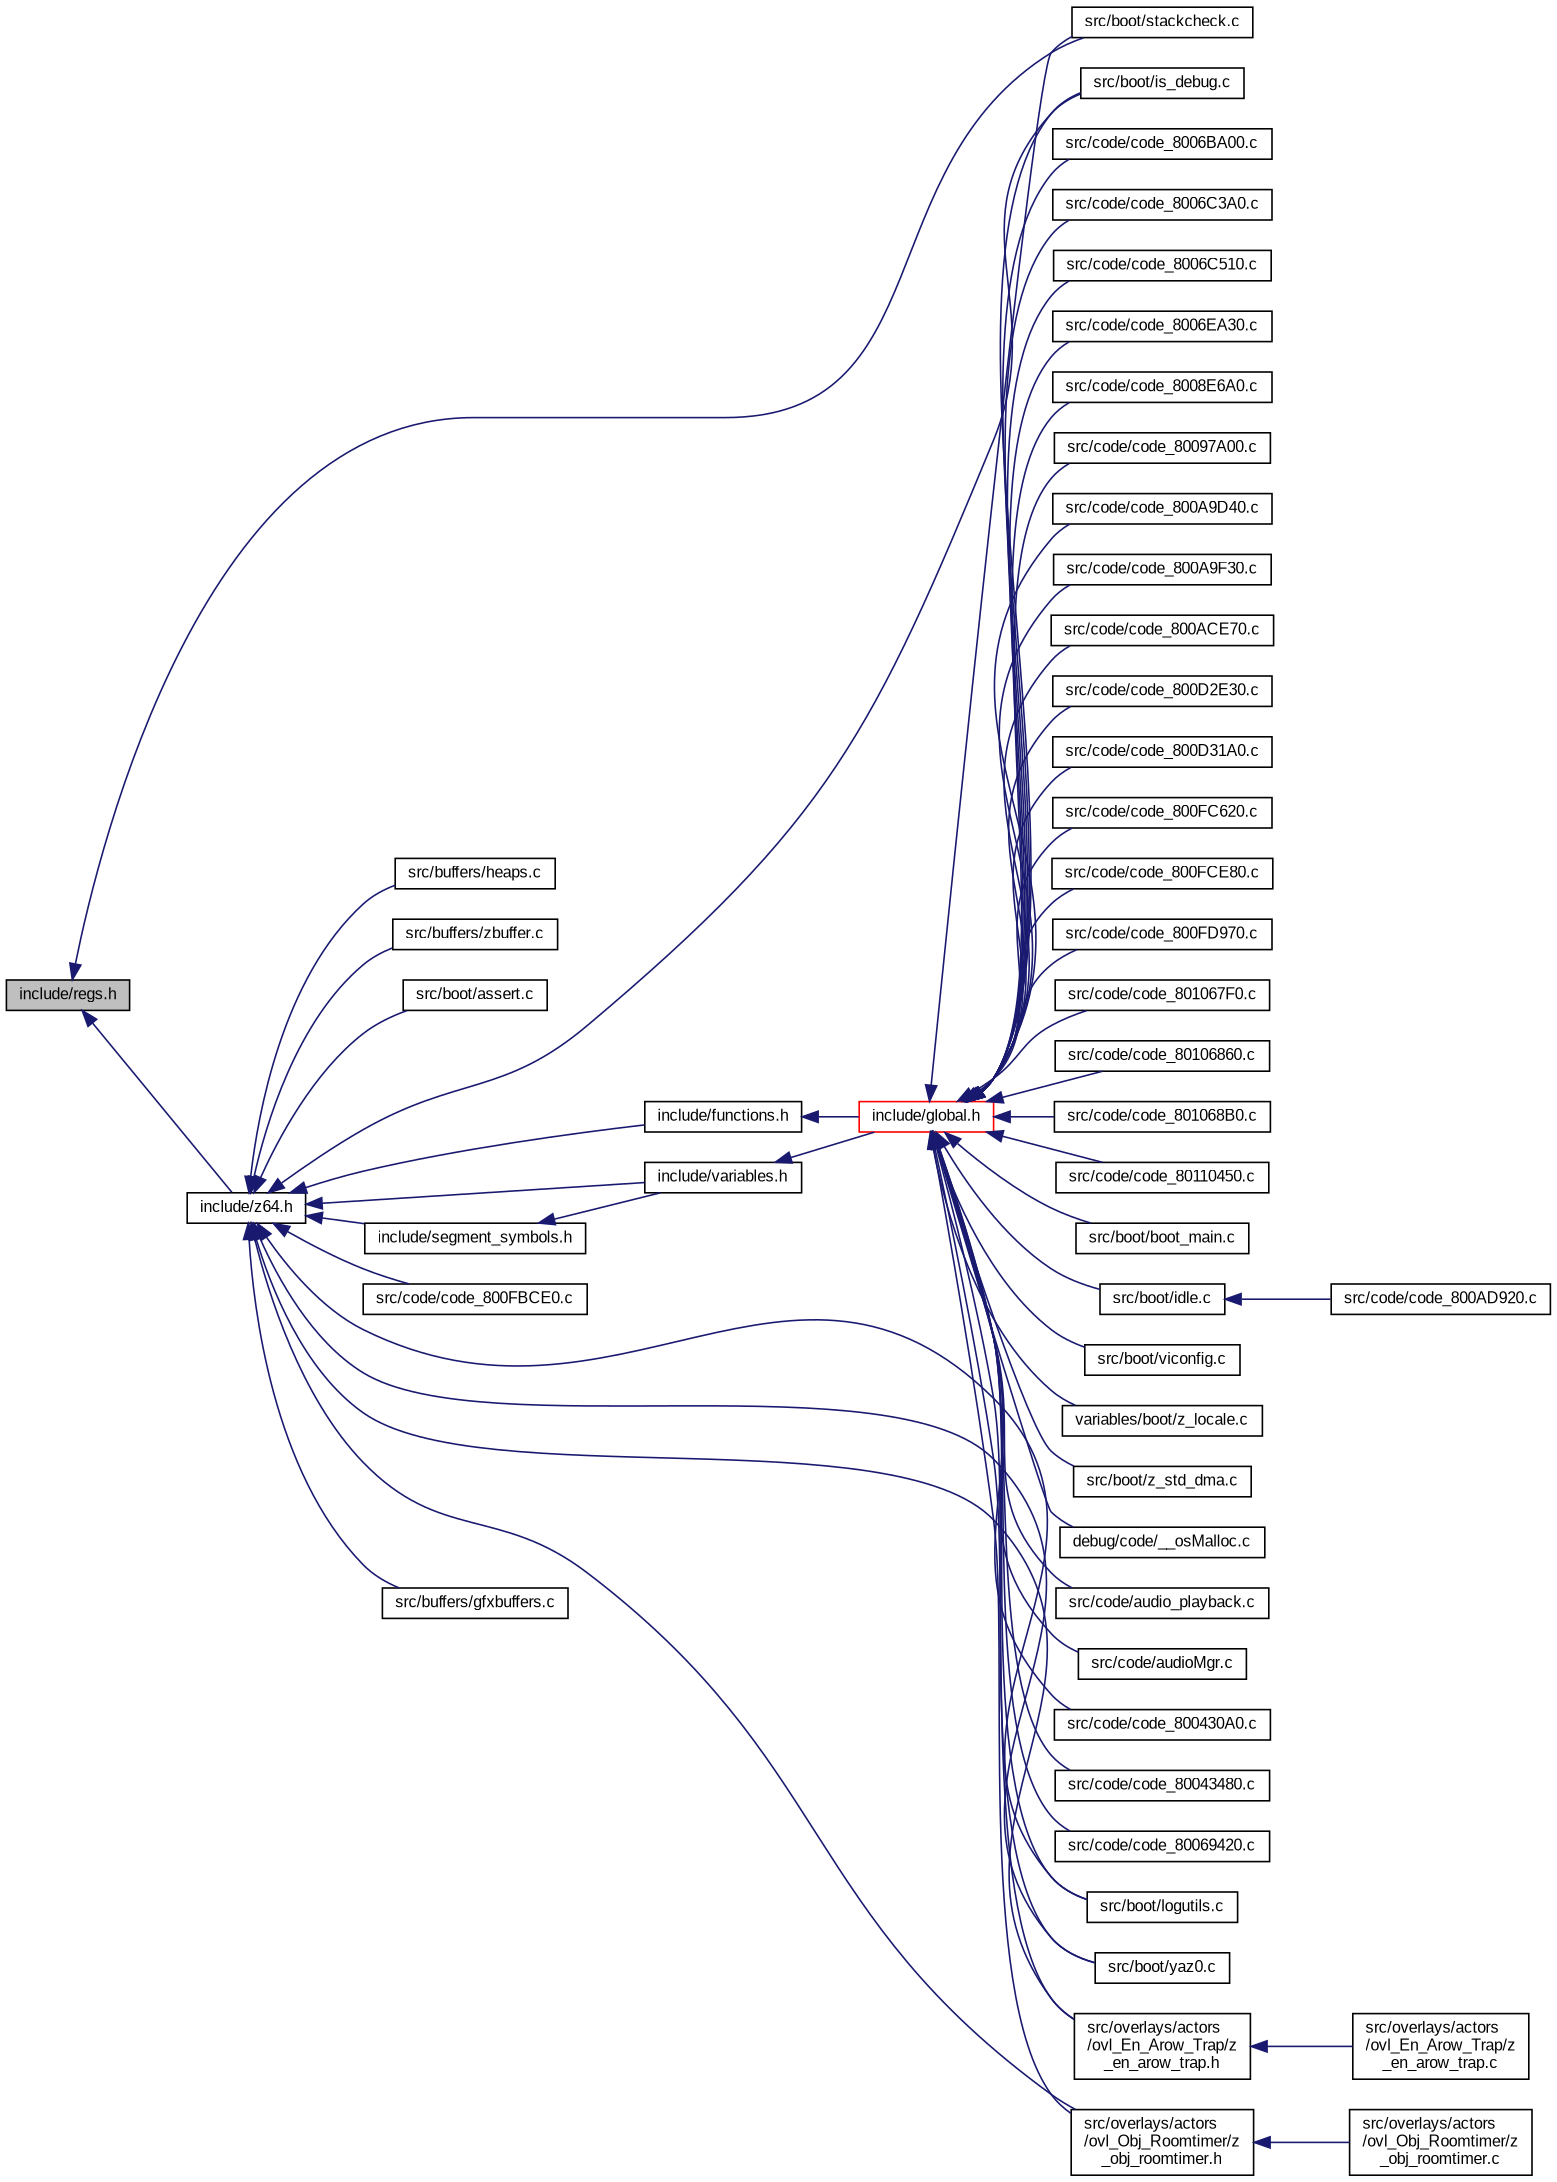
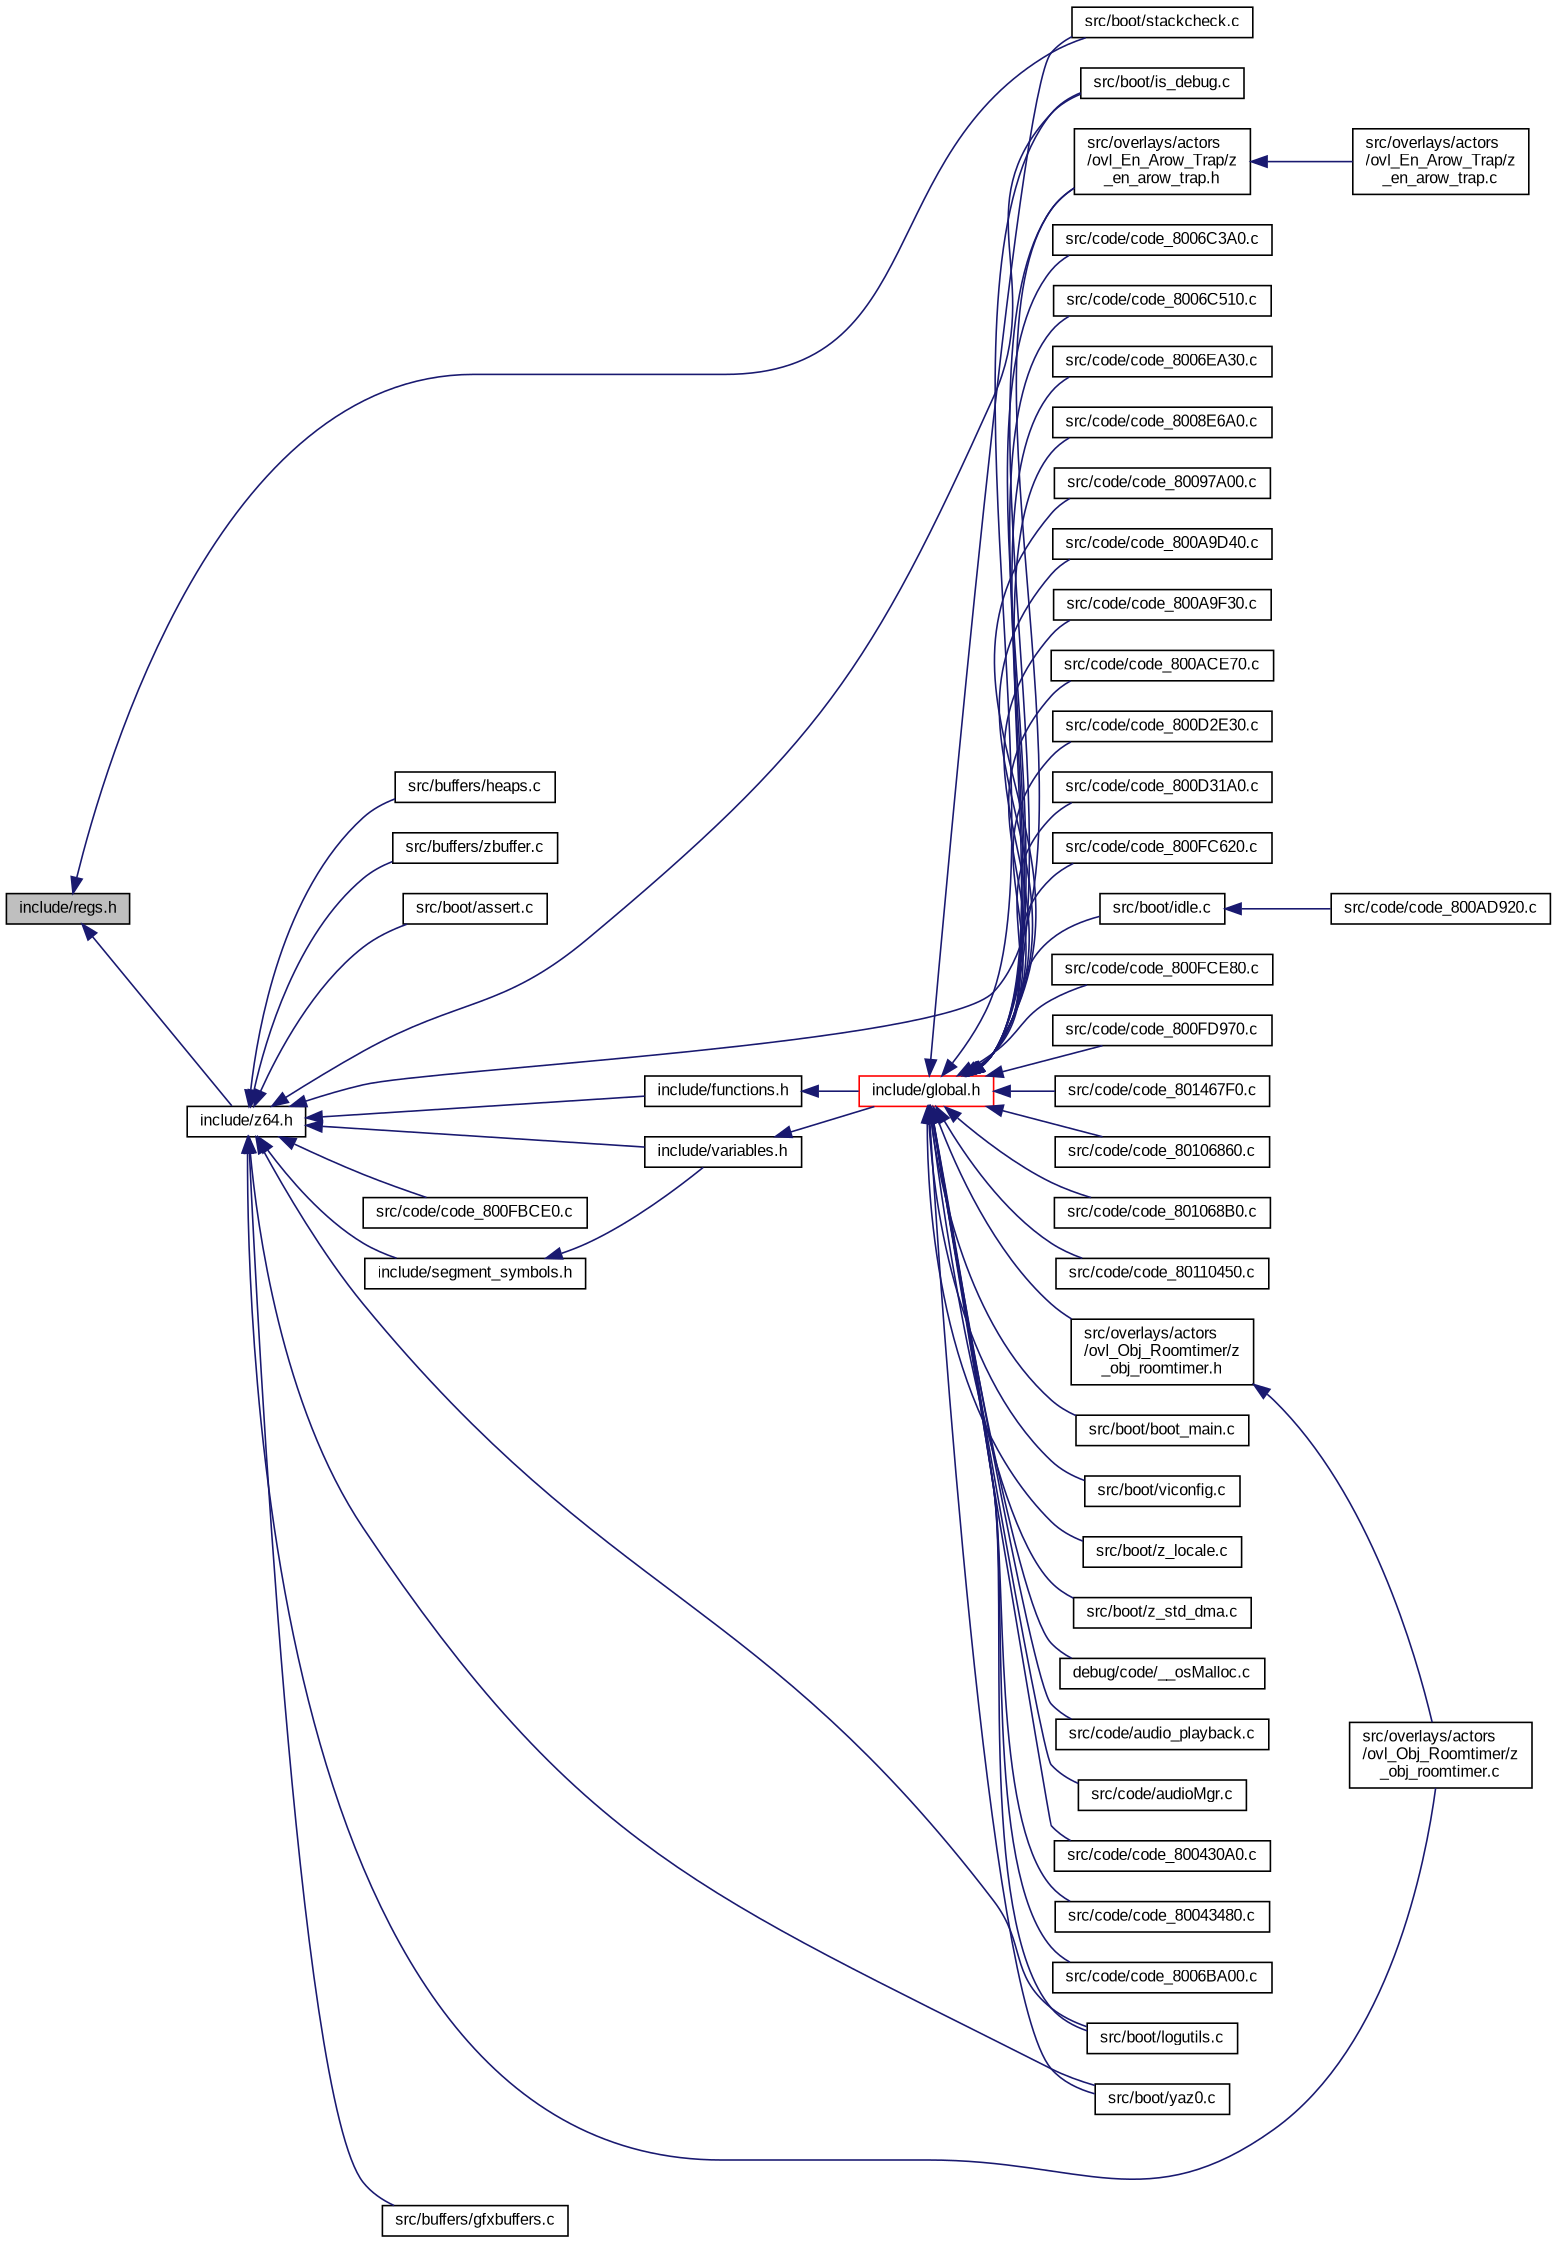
node "src/code/code_801067F0.c": label "src/code/code_801067F0.c" -> "src/code/code_801467F0.c"
node "variables/boot/z_locale.c": label "variables/boot/z_locale.c" -> "src/boot/z_locale.c"
edge "src/overlays/actors /ovl_Obj_Roomtimer/z _obj_roomtimer.h" -> "include/z64.h": now "src/overlays/actors /ovl_Obj_Roomtimer/z _obj_roomtimer.c" -> "include/z64.h"
node "src/code/code_80069420.c": removed
